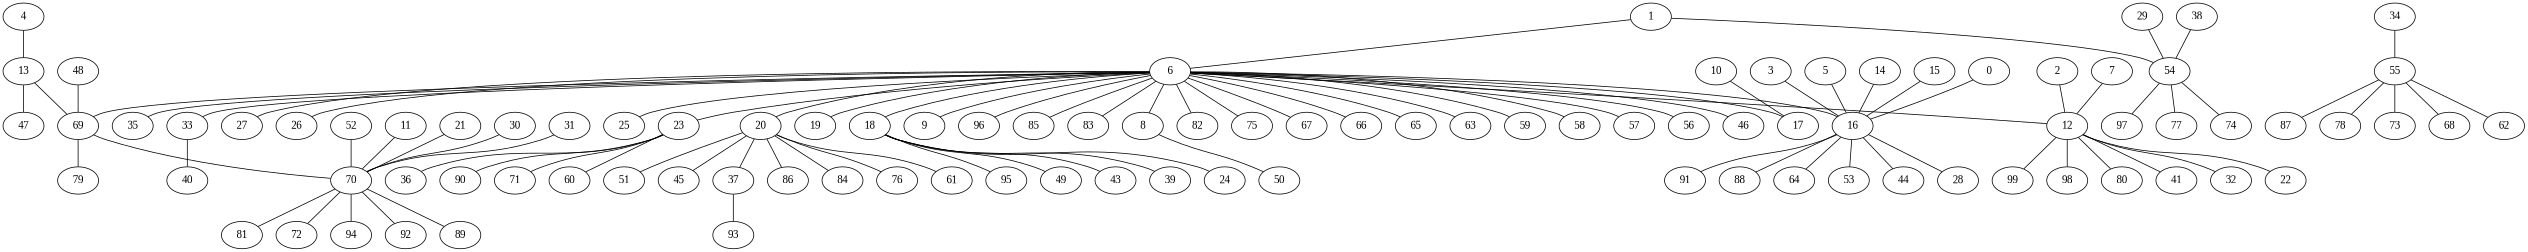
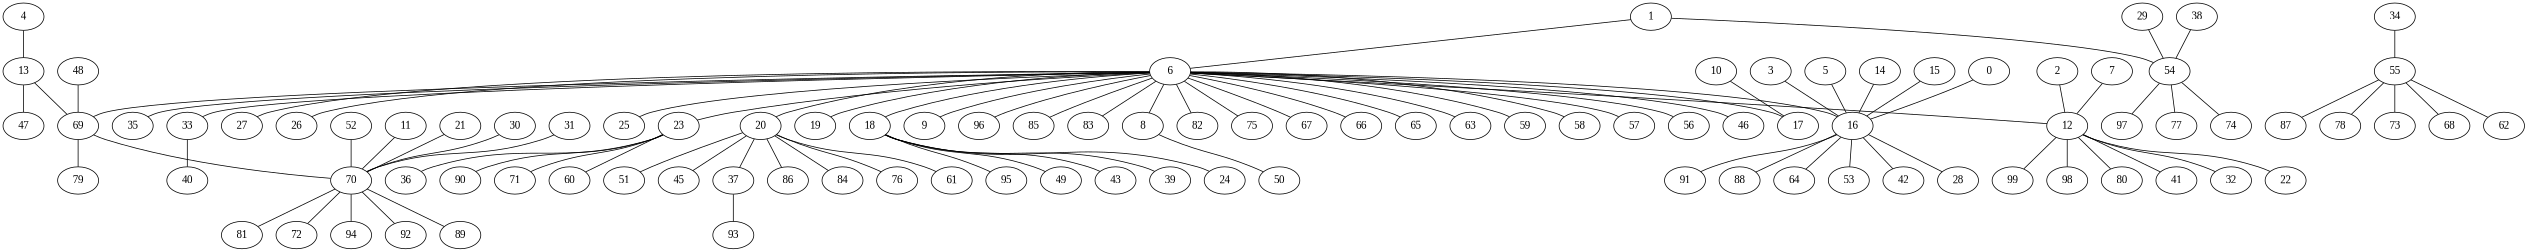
node "44": label "44" -> "42"
